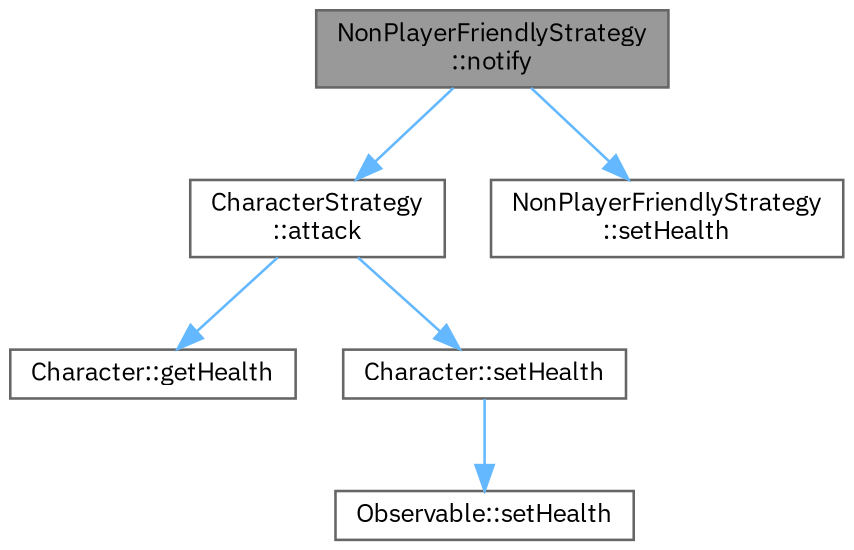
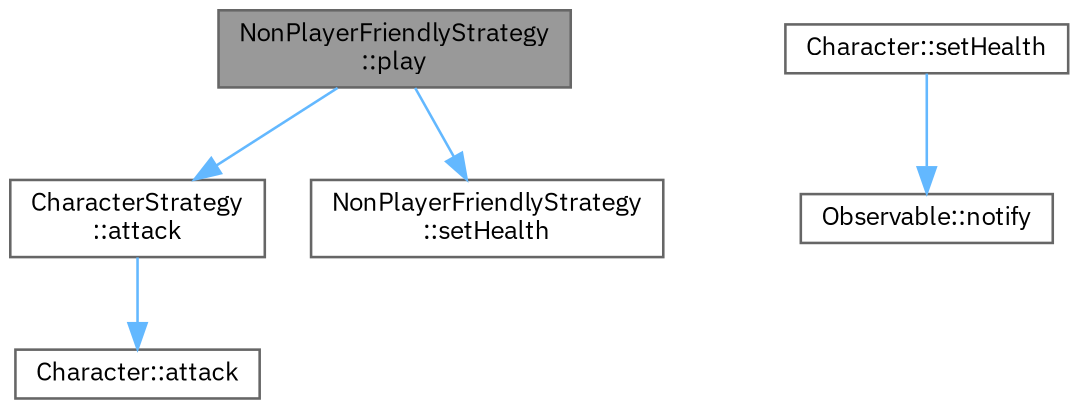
node "NonPlayerFriendlyStrategy ::notify": label "NonPlayerFriendlyStrategy ::notify" -> "NonPlayerFriendlyStrategy ::play"
edge "CharacterStrategy ::attack" -> "Character::setHealth": removed
node "Character::getHealth": label "Character::getHealth" -> "Character::attack"
node "Observable::setHealth": label "Observable::setHealth" -> "Observable::notify"
